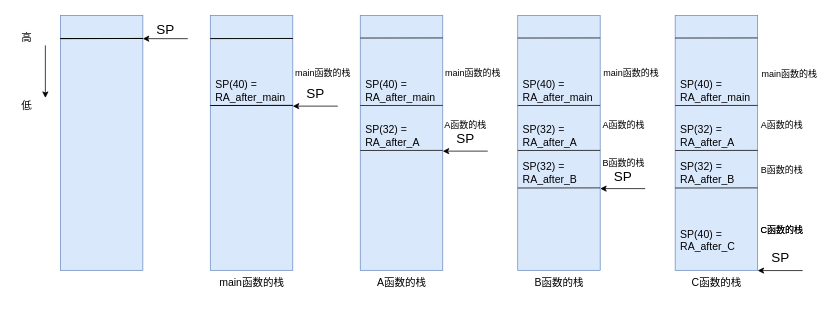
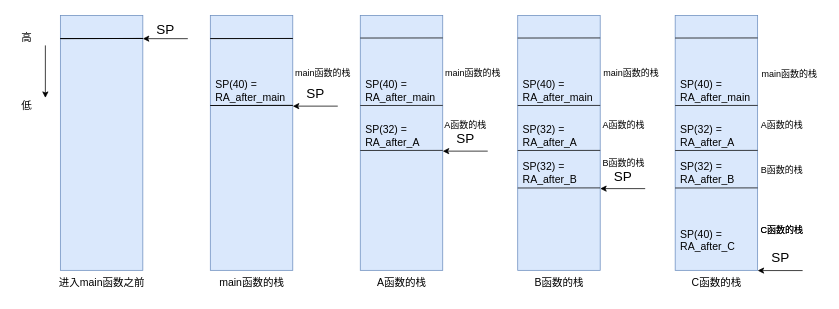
node "进入main函数之前": added
